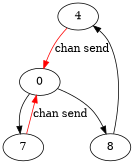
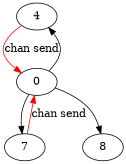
edge "8" -> "4": now "0" -> "4"
